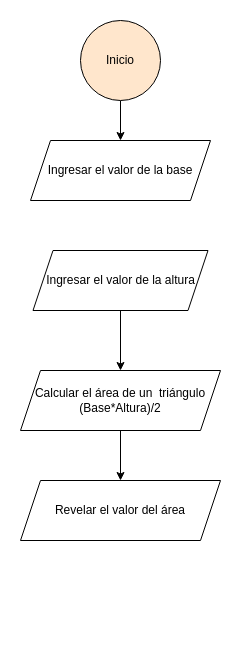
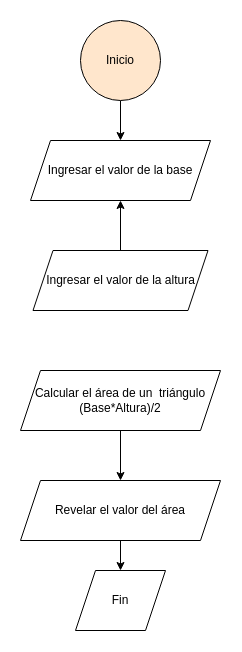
edge "Ingresar el valor de la altura" -> "Calcular el área de un triángulo (Base*Altura)/2": now "Ingresar el valor de la altura" -> "Ingresar el valor de la base"
edge "Revelar el valor del área" -> "Fin": added
node "Fin": added
